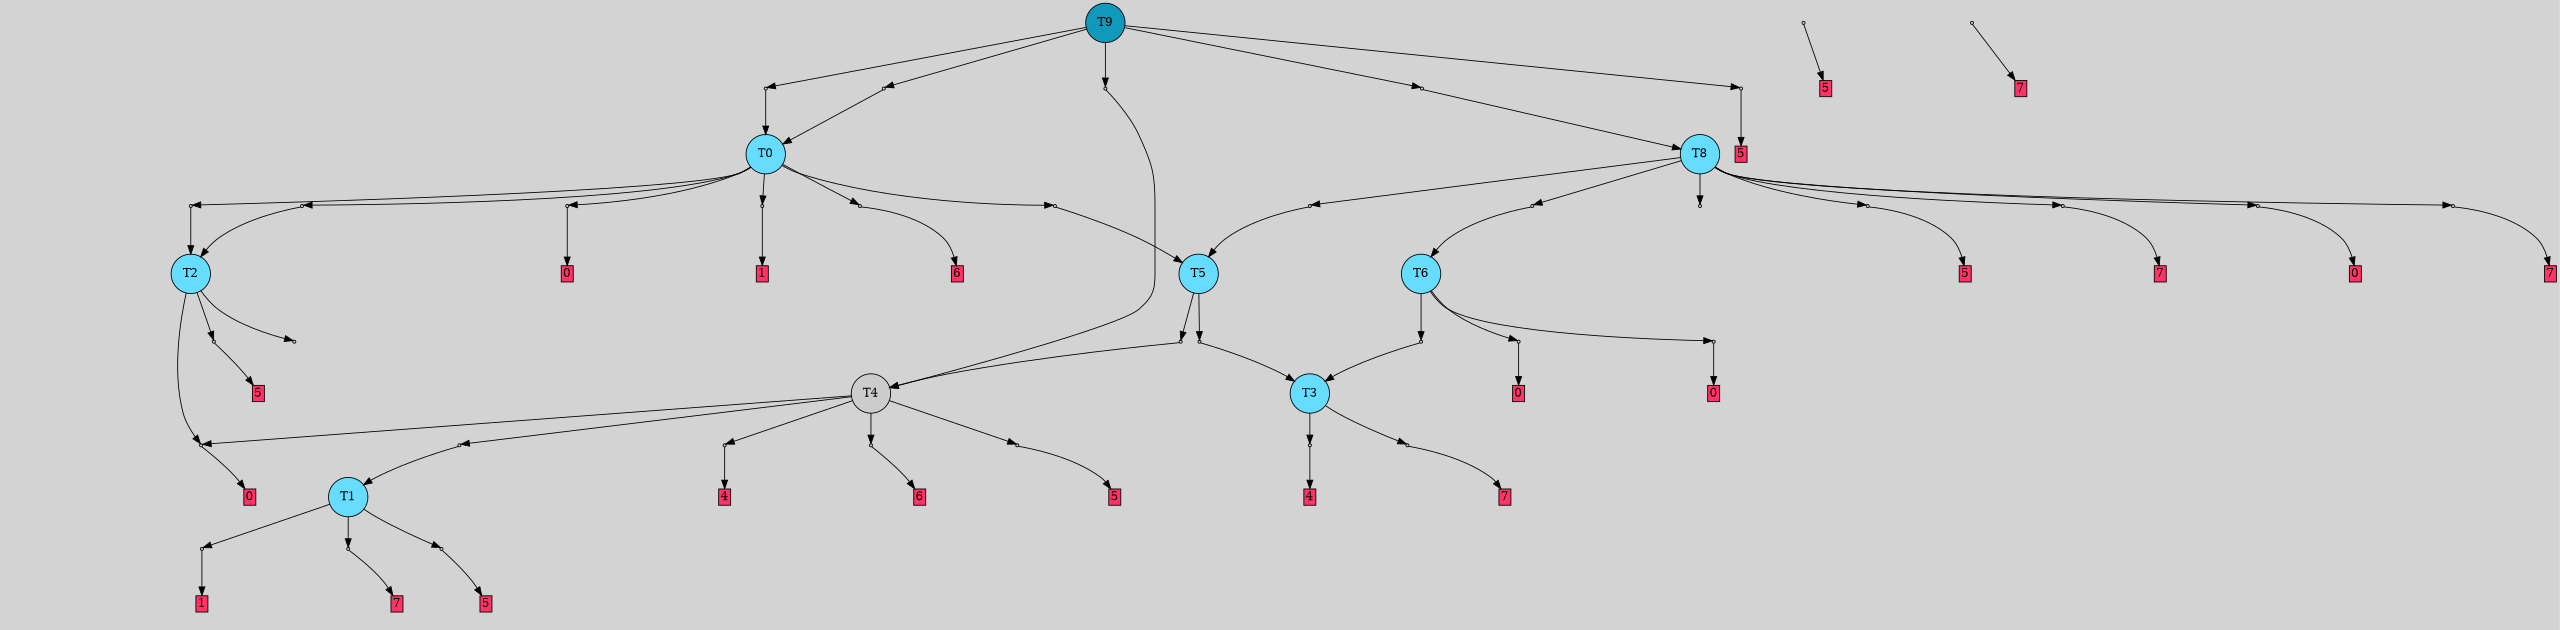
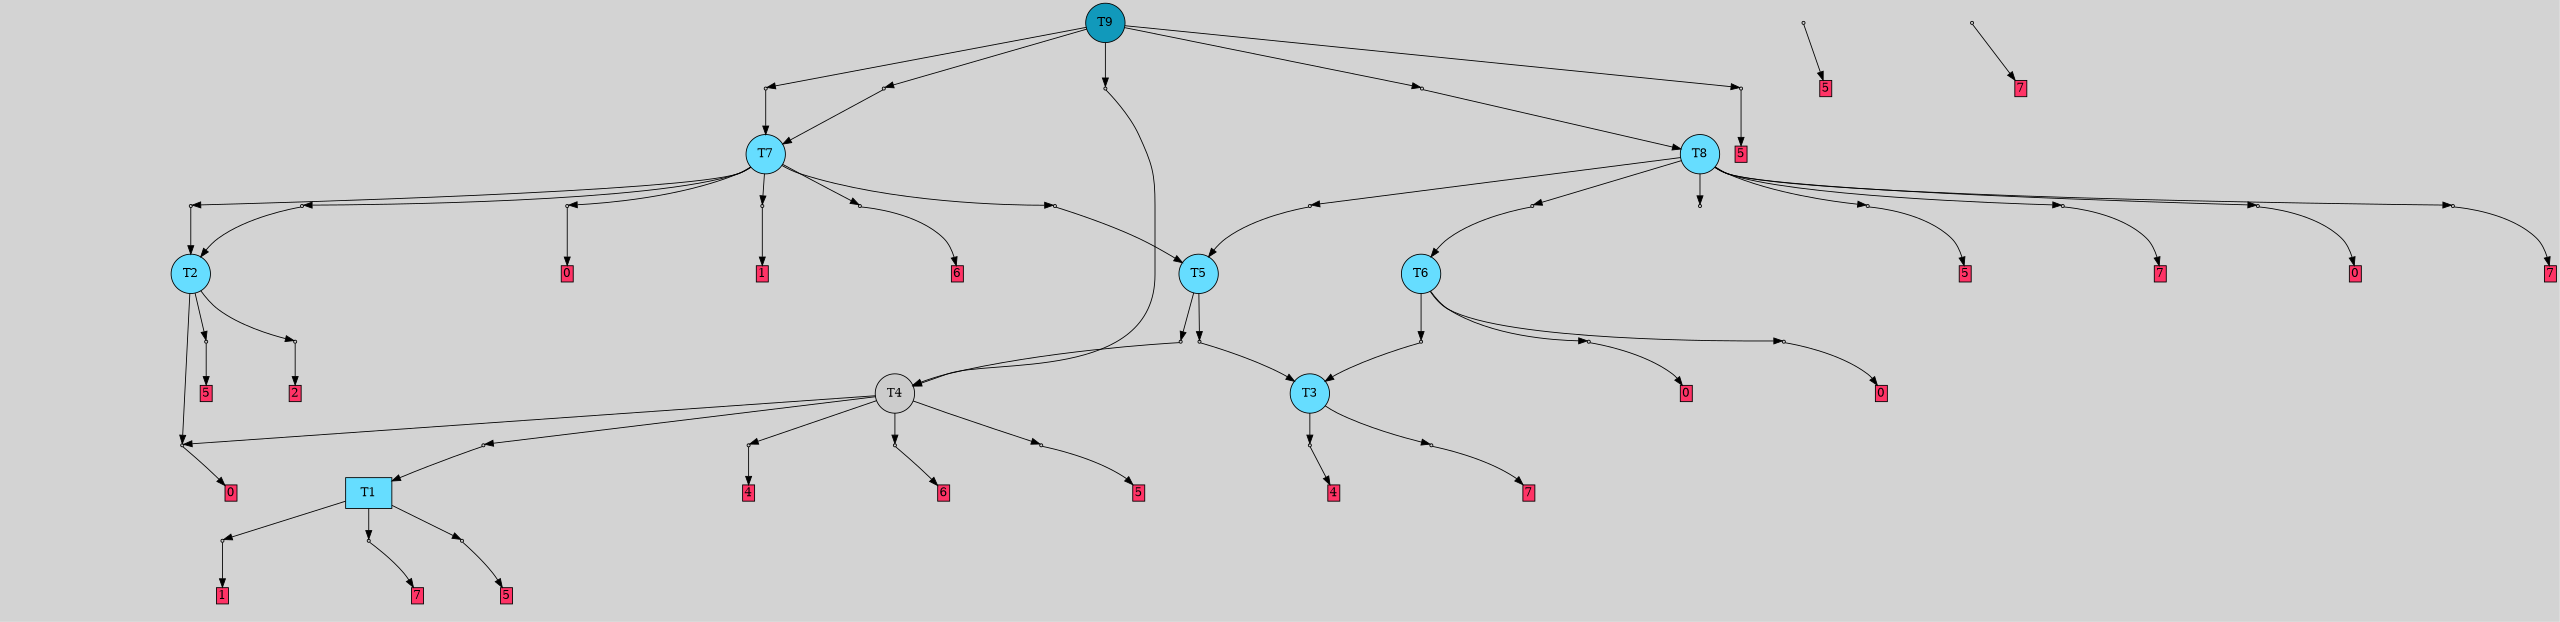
node "T0": label "T0" -> "T7"
node "2": added
node "T1": shape circle -> box
